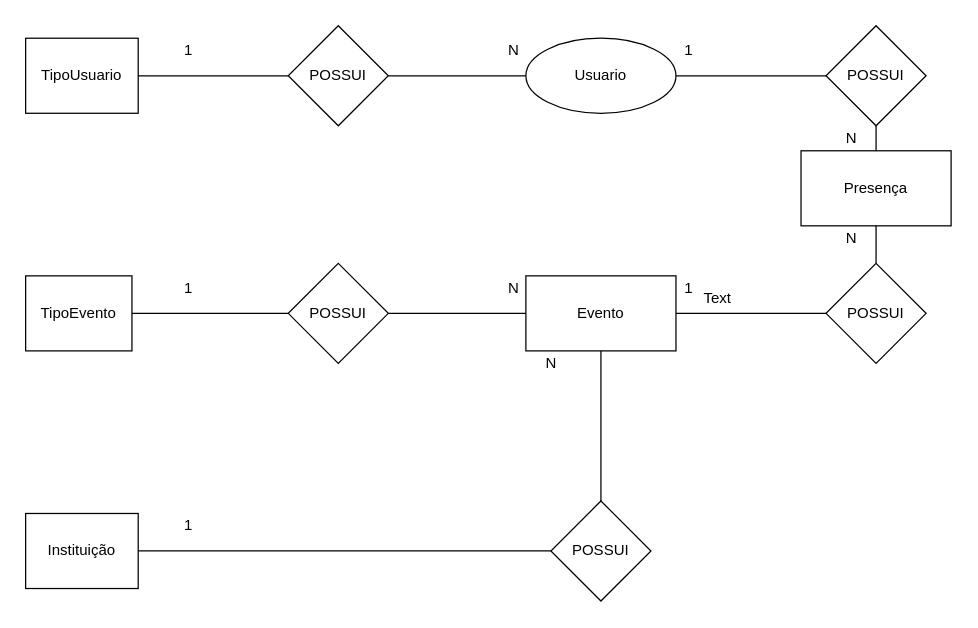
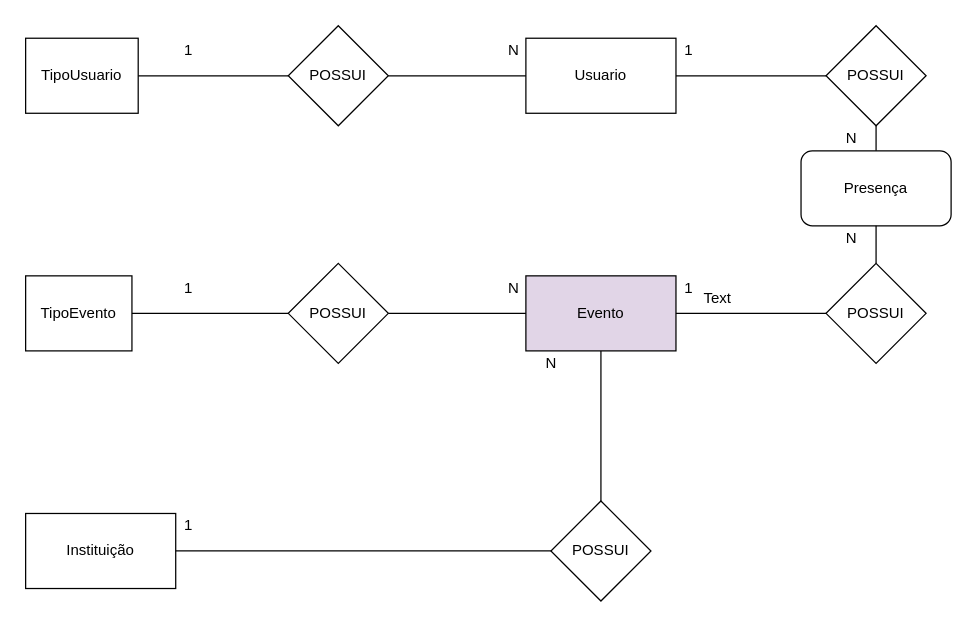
node "Usuario": shape ellipse -> rectangle
node "Presença": shape rectangle -> rounded rectangle
node "Evento": fillcolor #ffffff -> #e1d5e7
node "Instituição": size 113x75 -> 150x75
